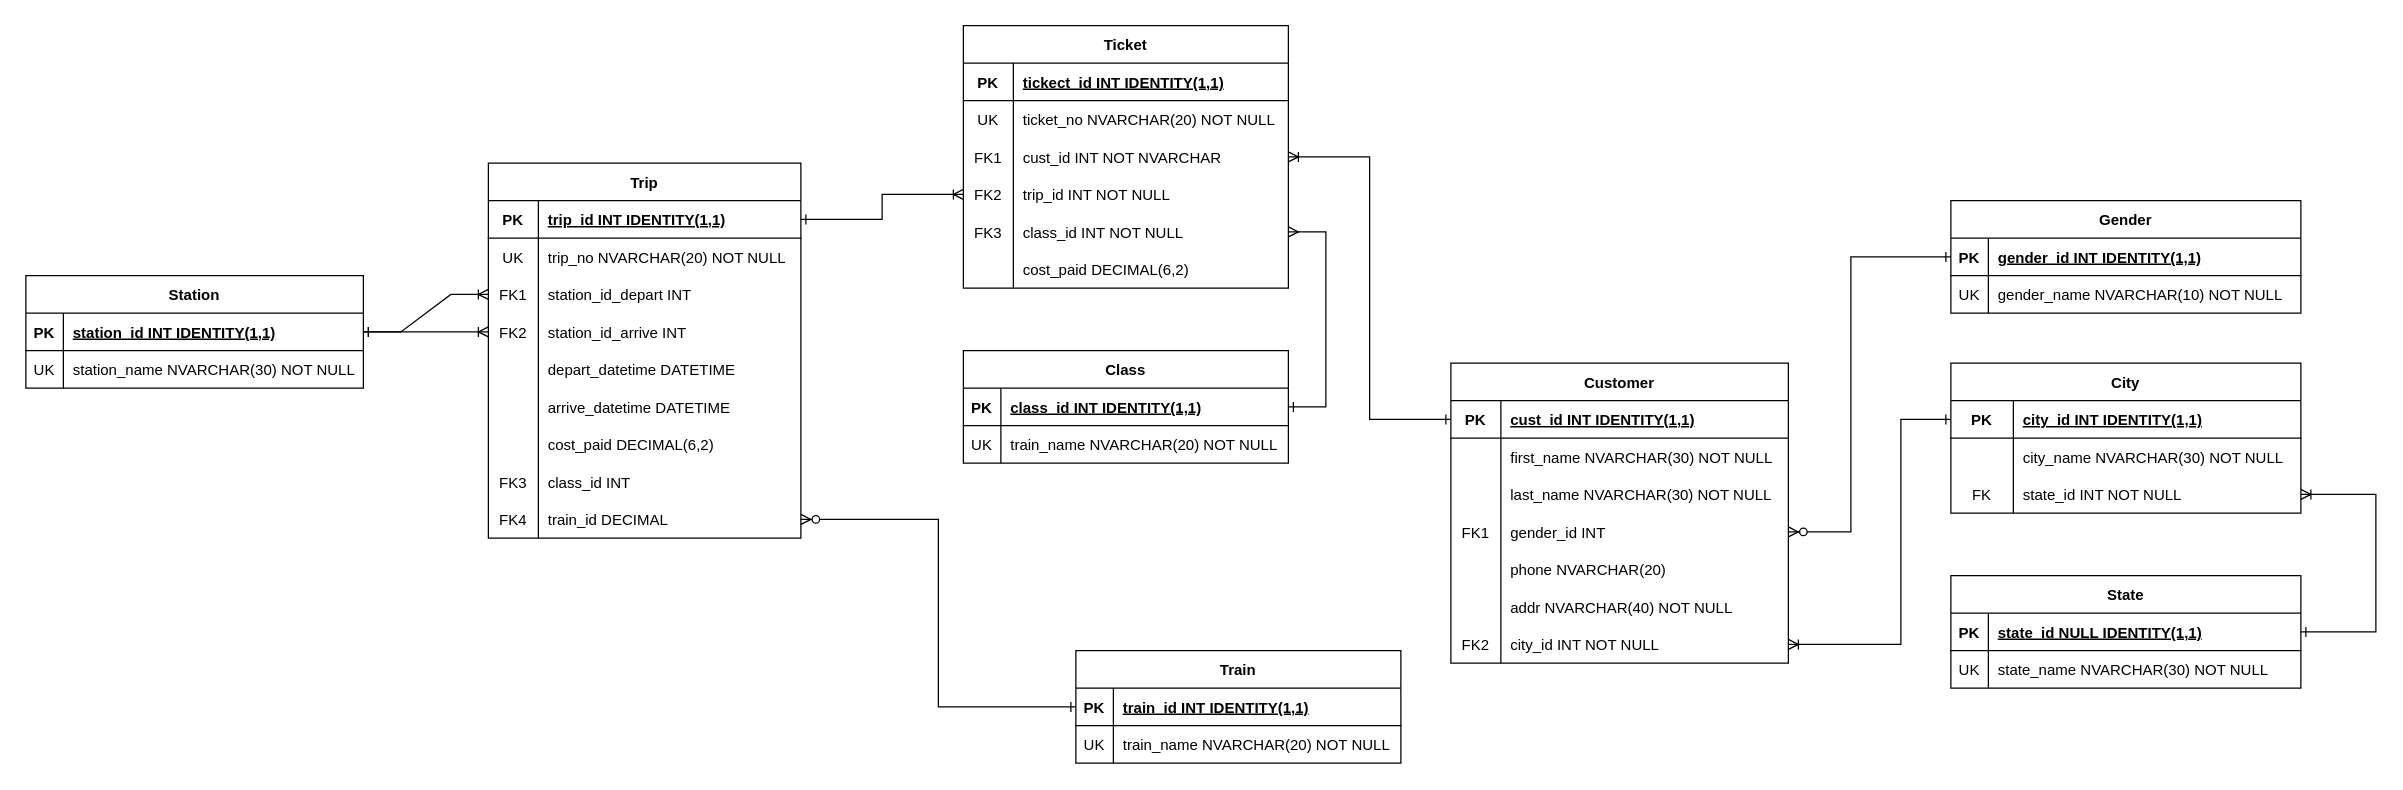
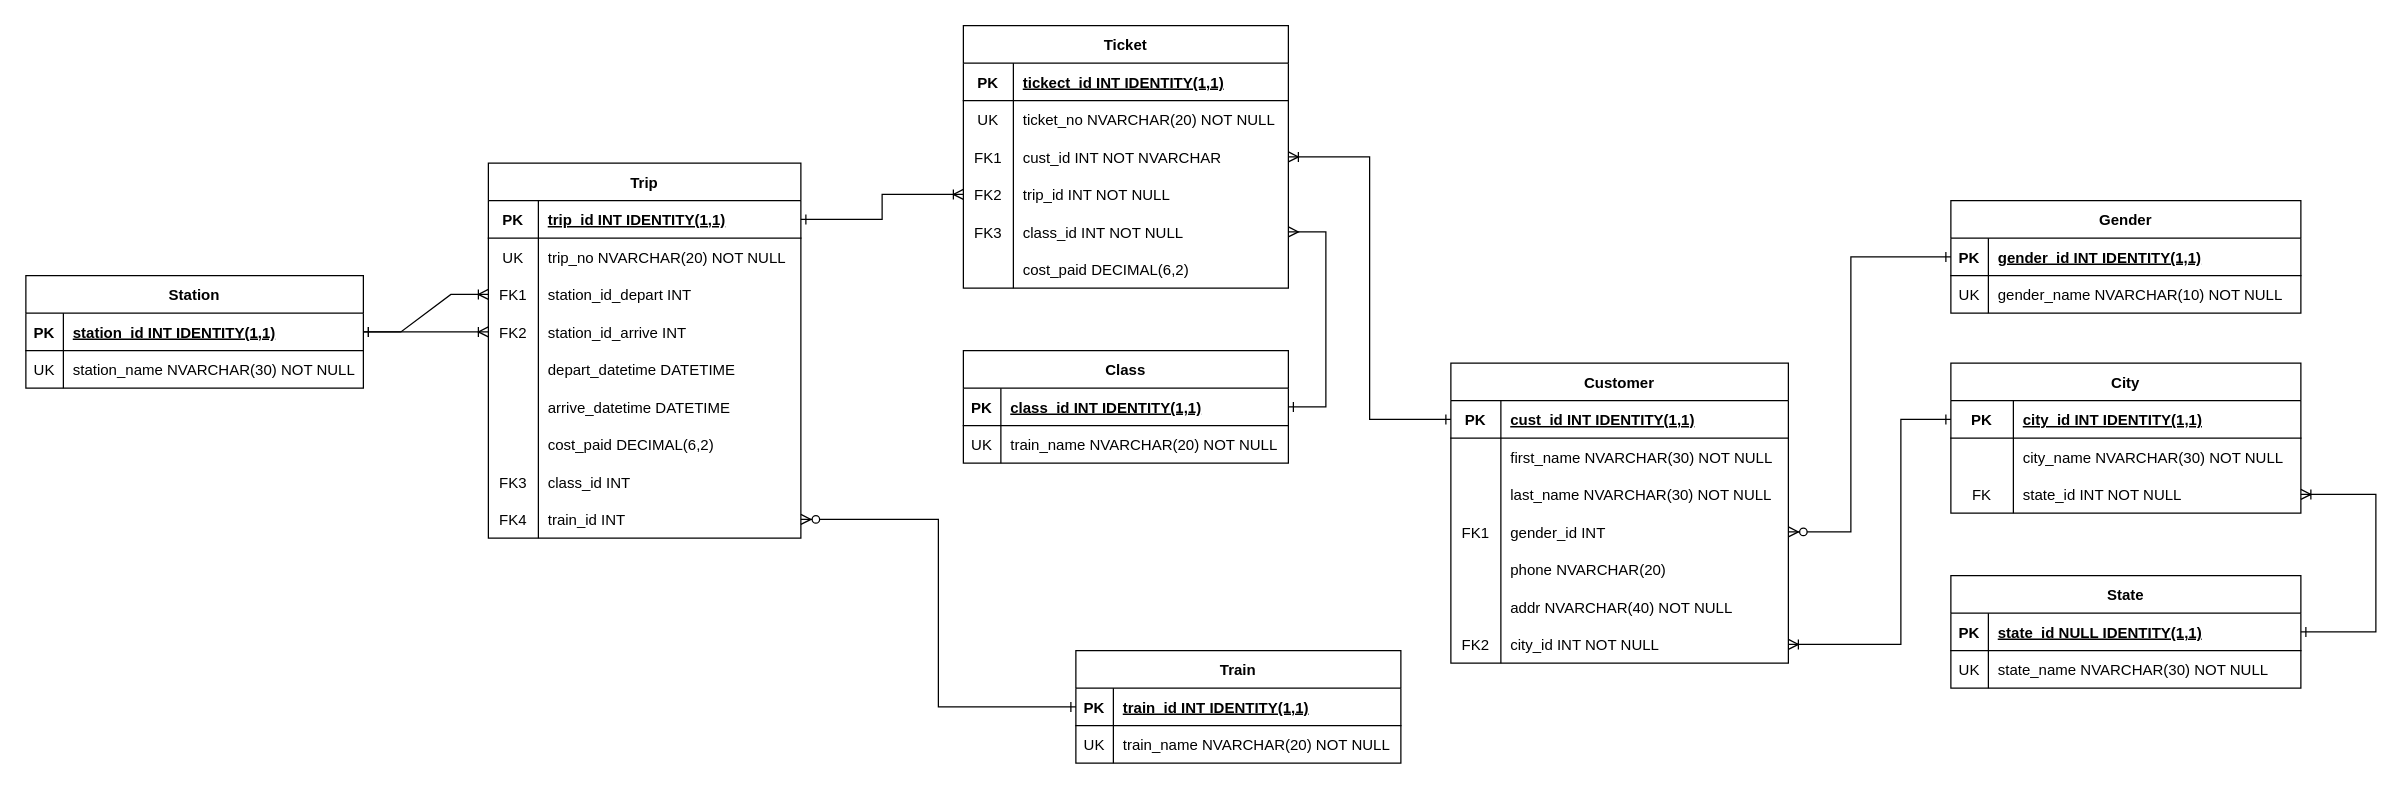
node "train_id DECIMAL": label "train_id DECIMAL" -> "train_id INT"
